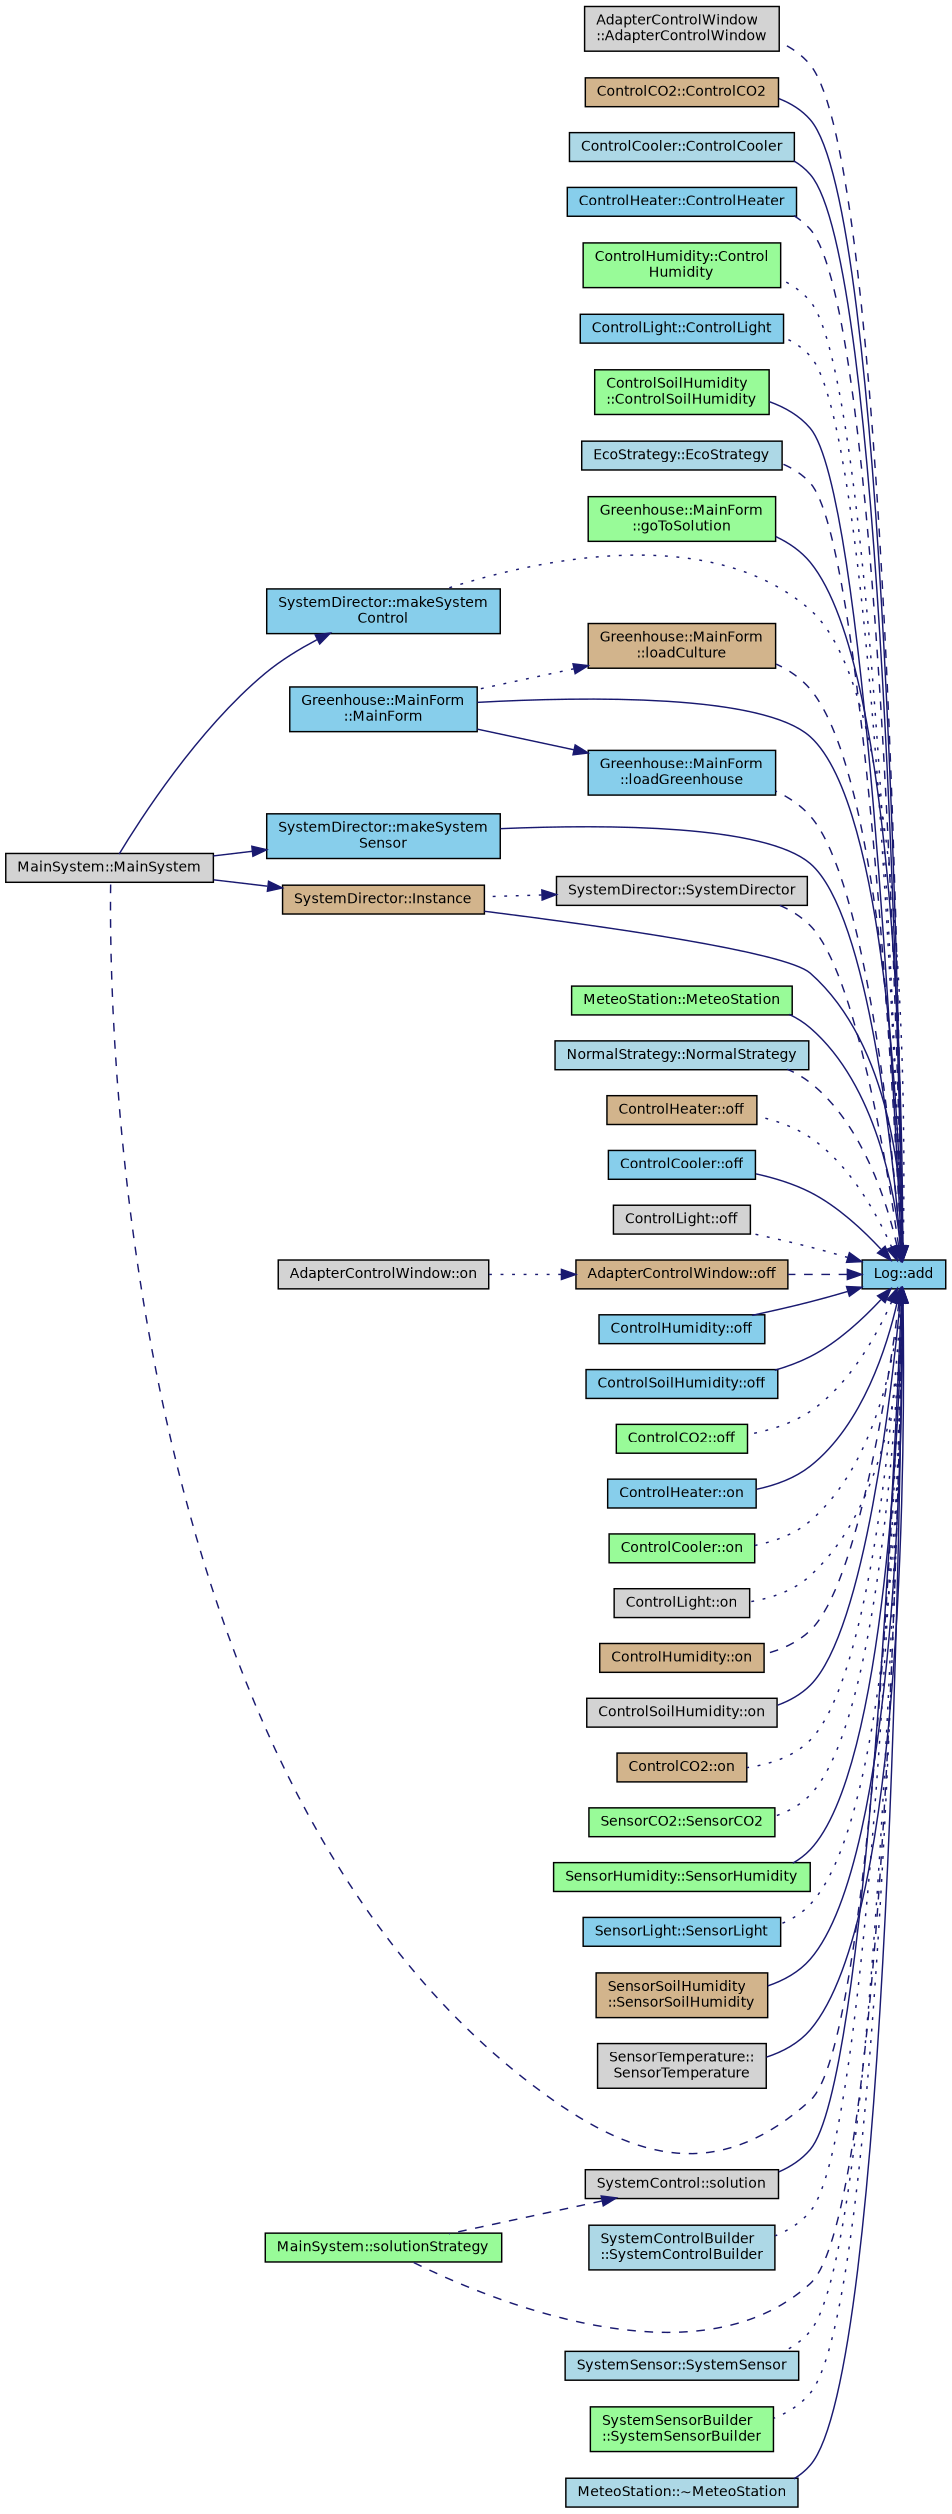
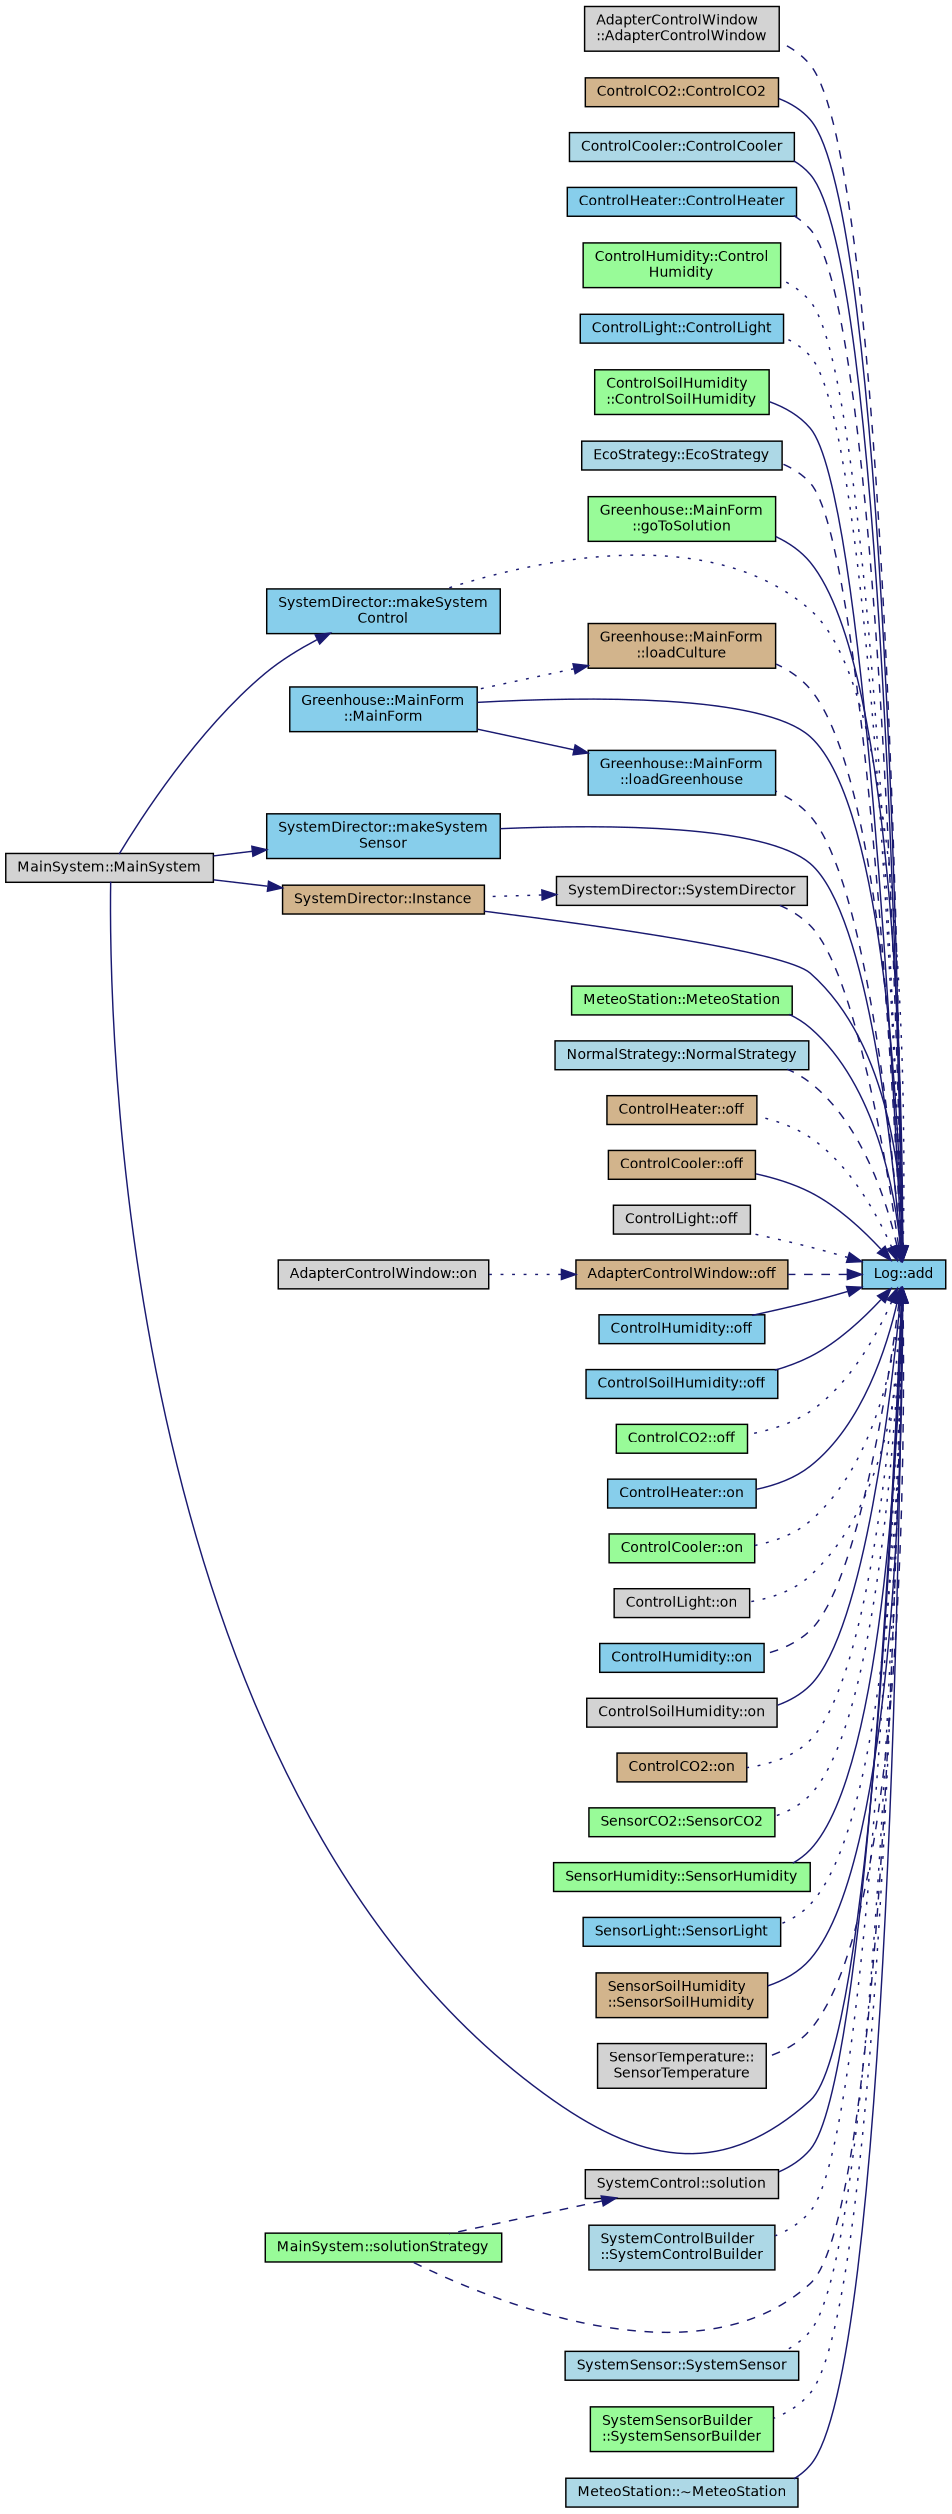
node "ControlCooler::off": fillcolor skyblue -> tan
node "ControlHumidity::on": fillcolor tan -> skyblue
edge "SensorTemperature:: SensorTemperature" -> "Log::add": style solid -> dashed
edge "MainSystem::MainSystem" -> "Log::add": style dashed -> solid
